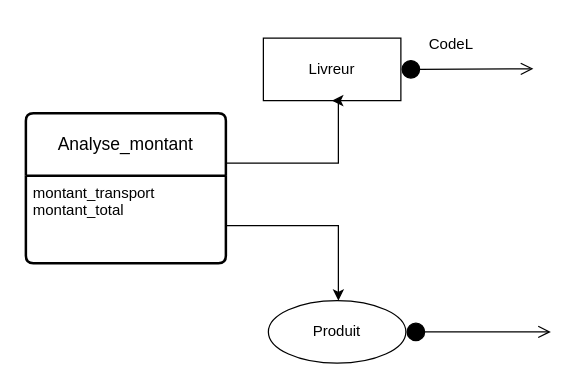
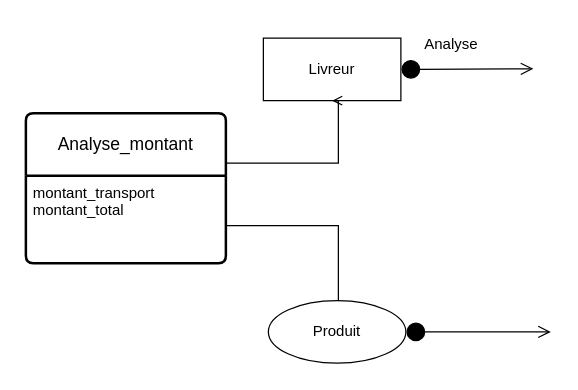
node "CodeL": label "CodeL" -> "Analyse"
edge "montant_transport montant_total" -> "Livreur": arrowhead classic -> open
edge "montant_transport montant_total" -> "Produit": arrowhead classic -> none
